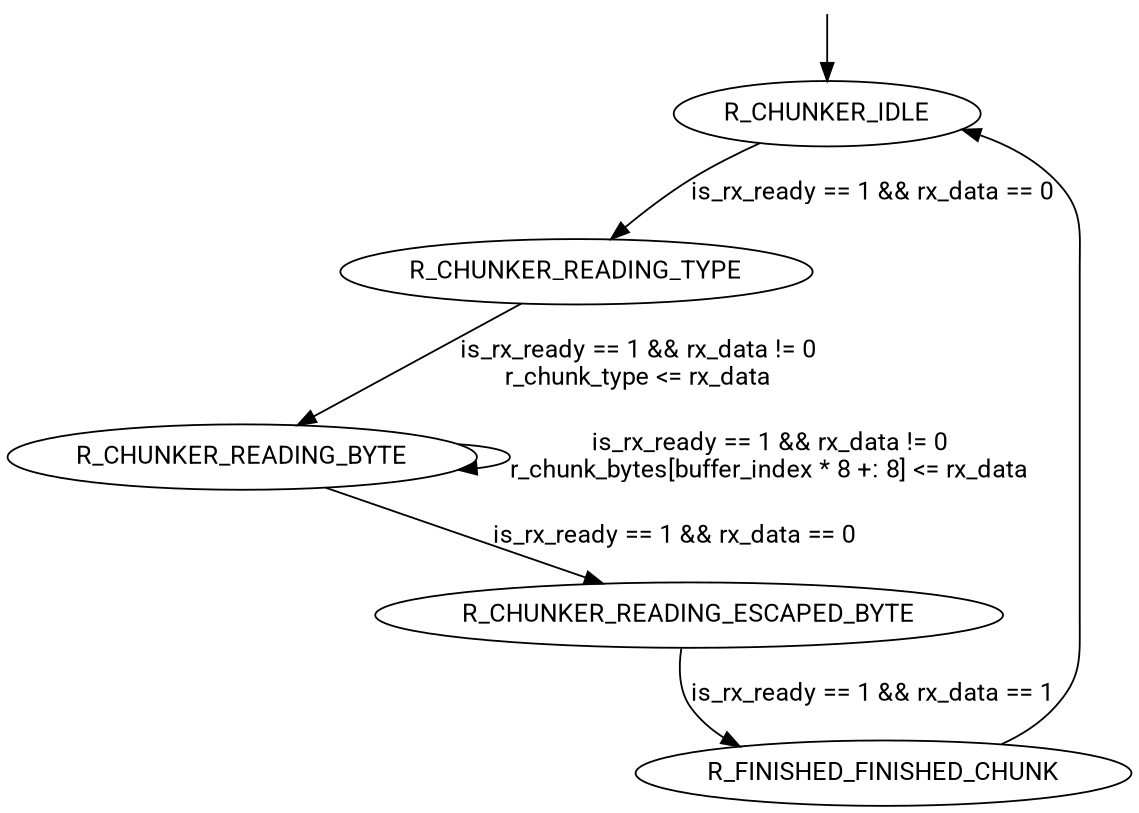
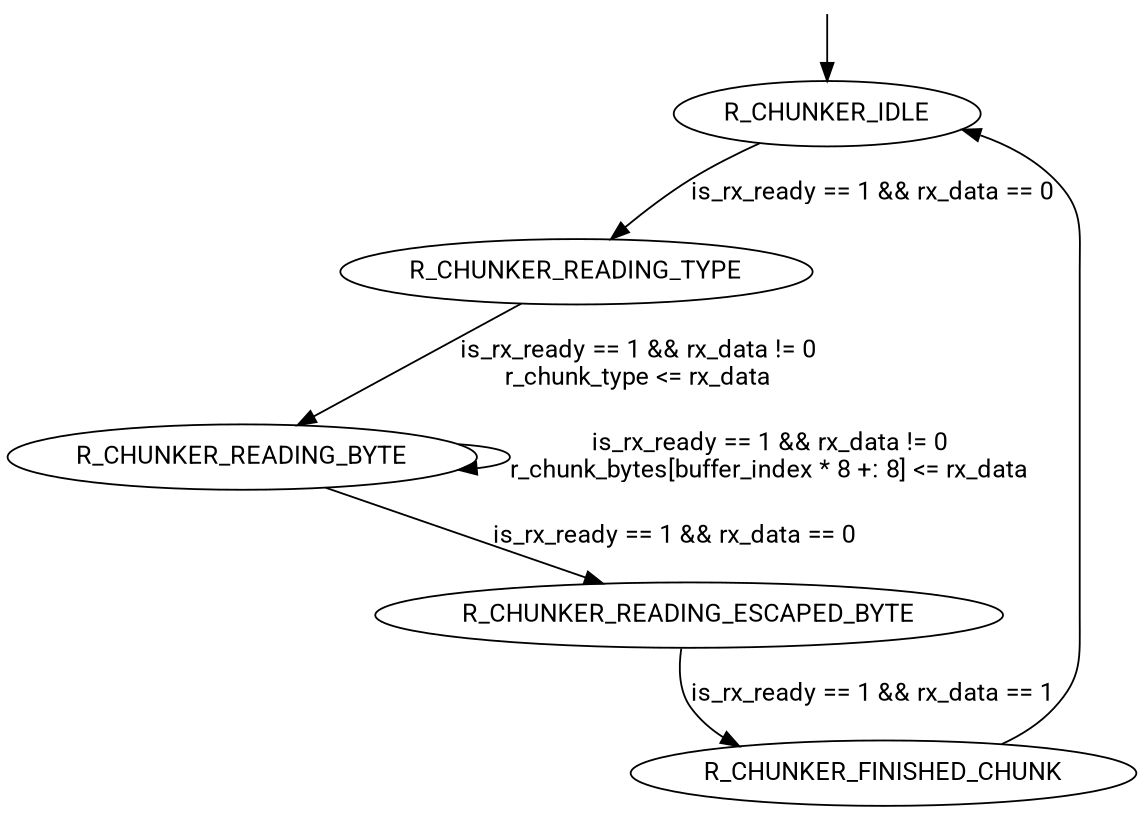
node "R_FINISHED_FINISHED_CHUNK": label "R_FINISHED_FINISHED_CHUNK" -> "R_CHUNKER_FINISHED_CHUNK"
